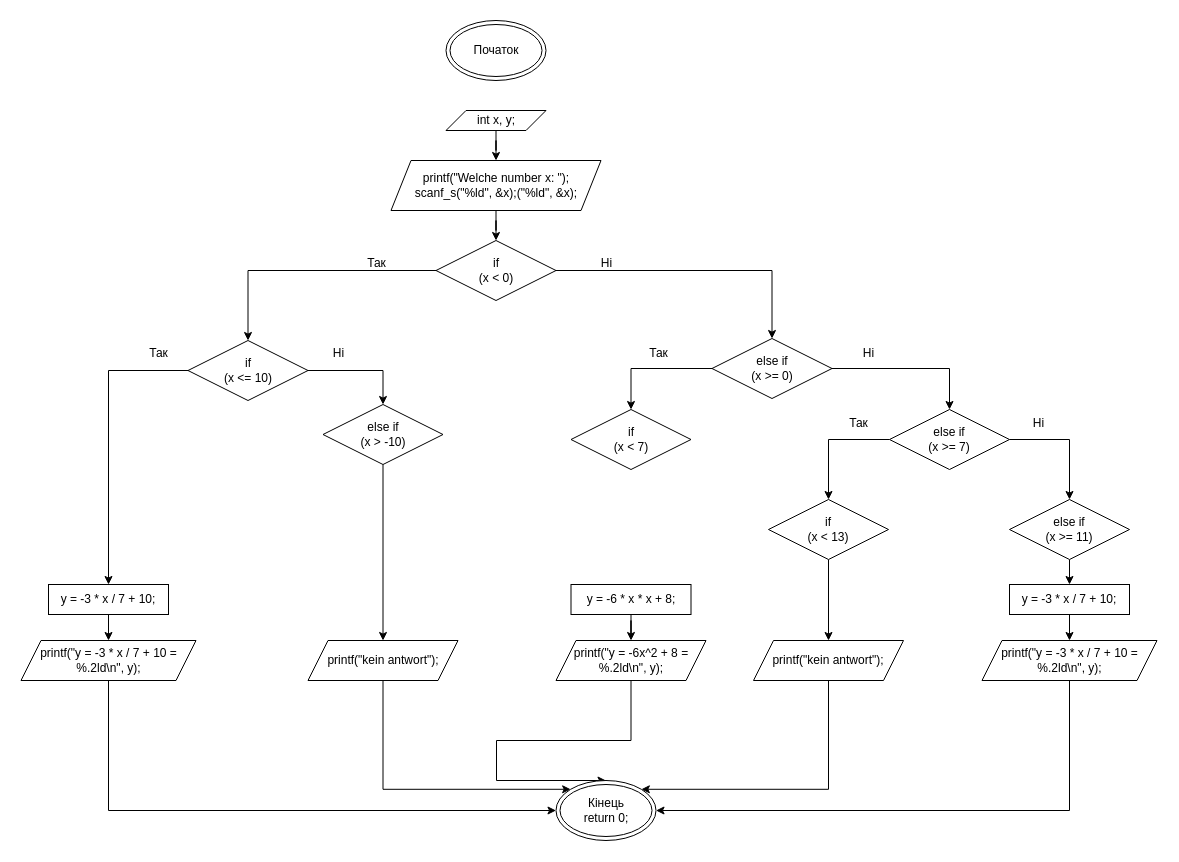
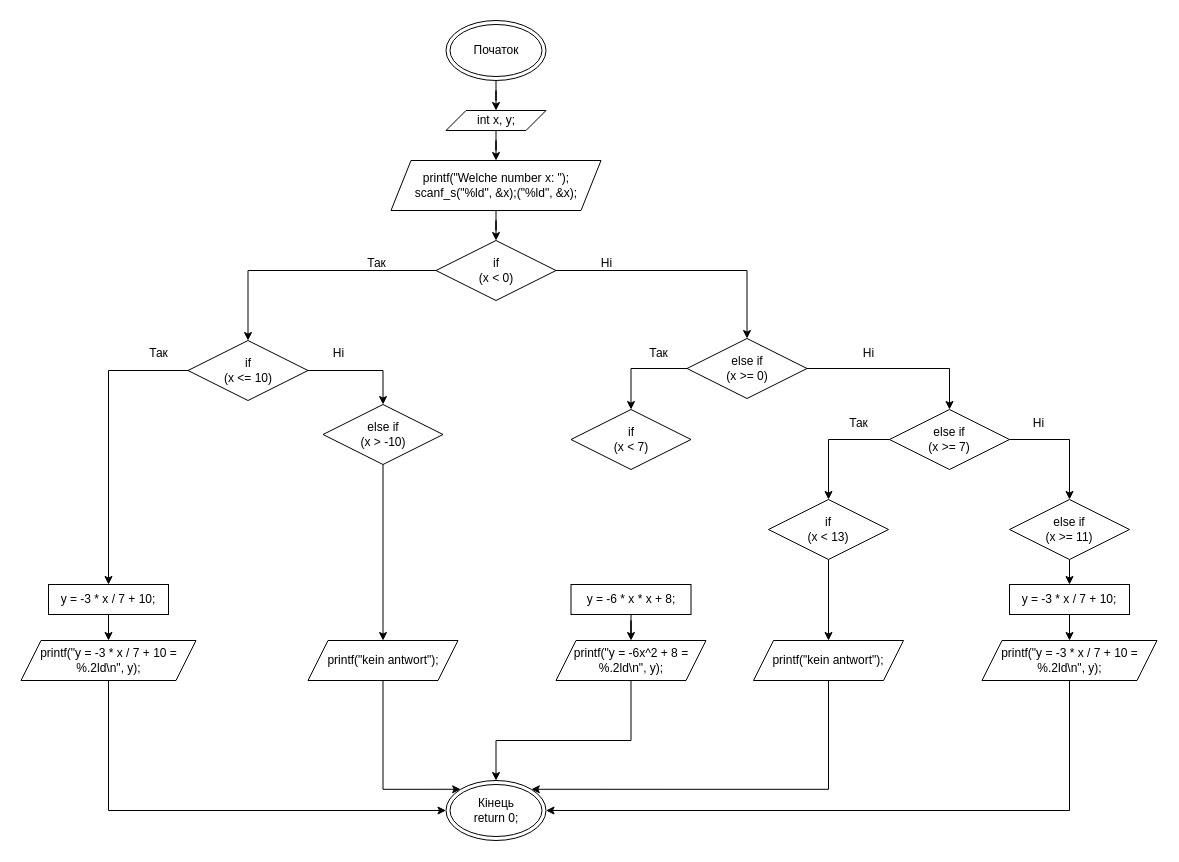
edge "Початок" -> "int x, y;": added
node "else if (x >= 0)": moved (772, 369) -> (747, 369)
node "Кінець return 0;": moved (606, 811) -> (496, 811)
